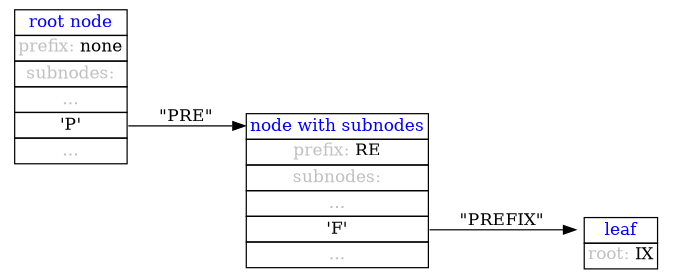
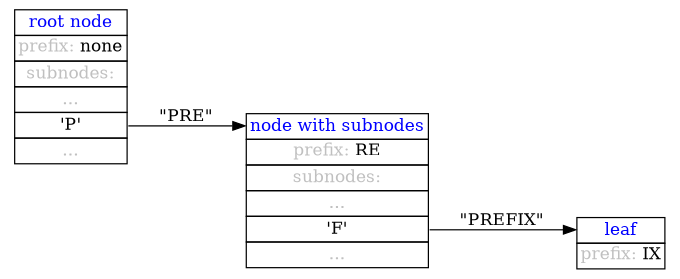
node "leaf": text "root:" -> "prefix:"
